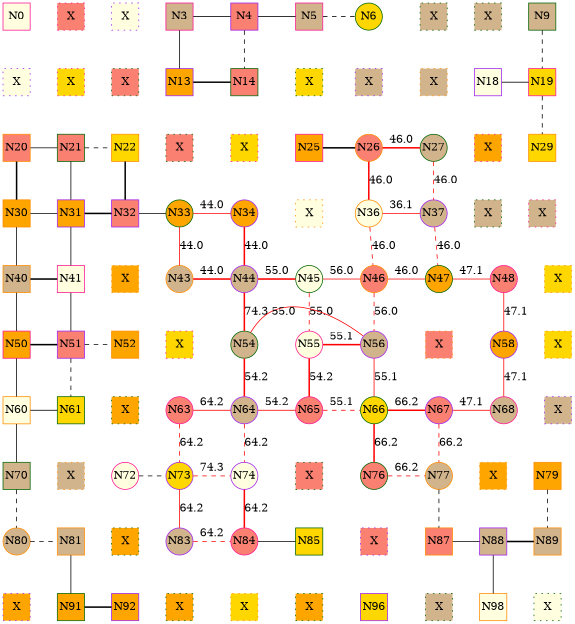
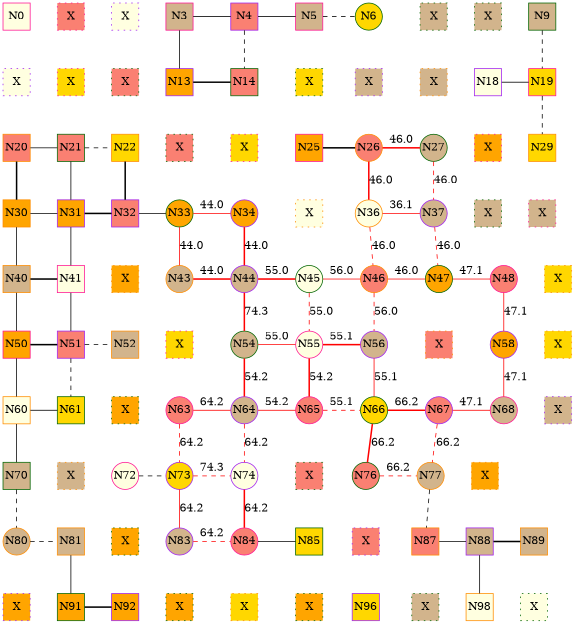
edge "N54" -- "N56": now "N54" -- "N55"
node "N52": fillcolor orange -> tan
node "N79": removed
